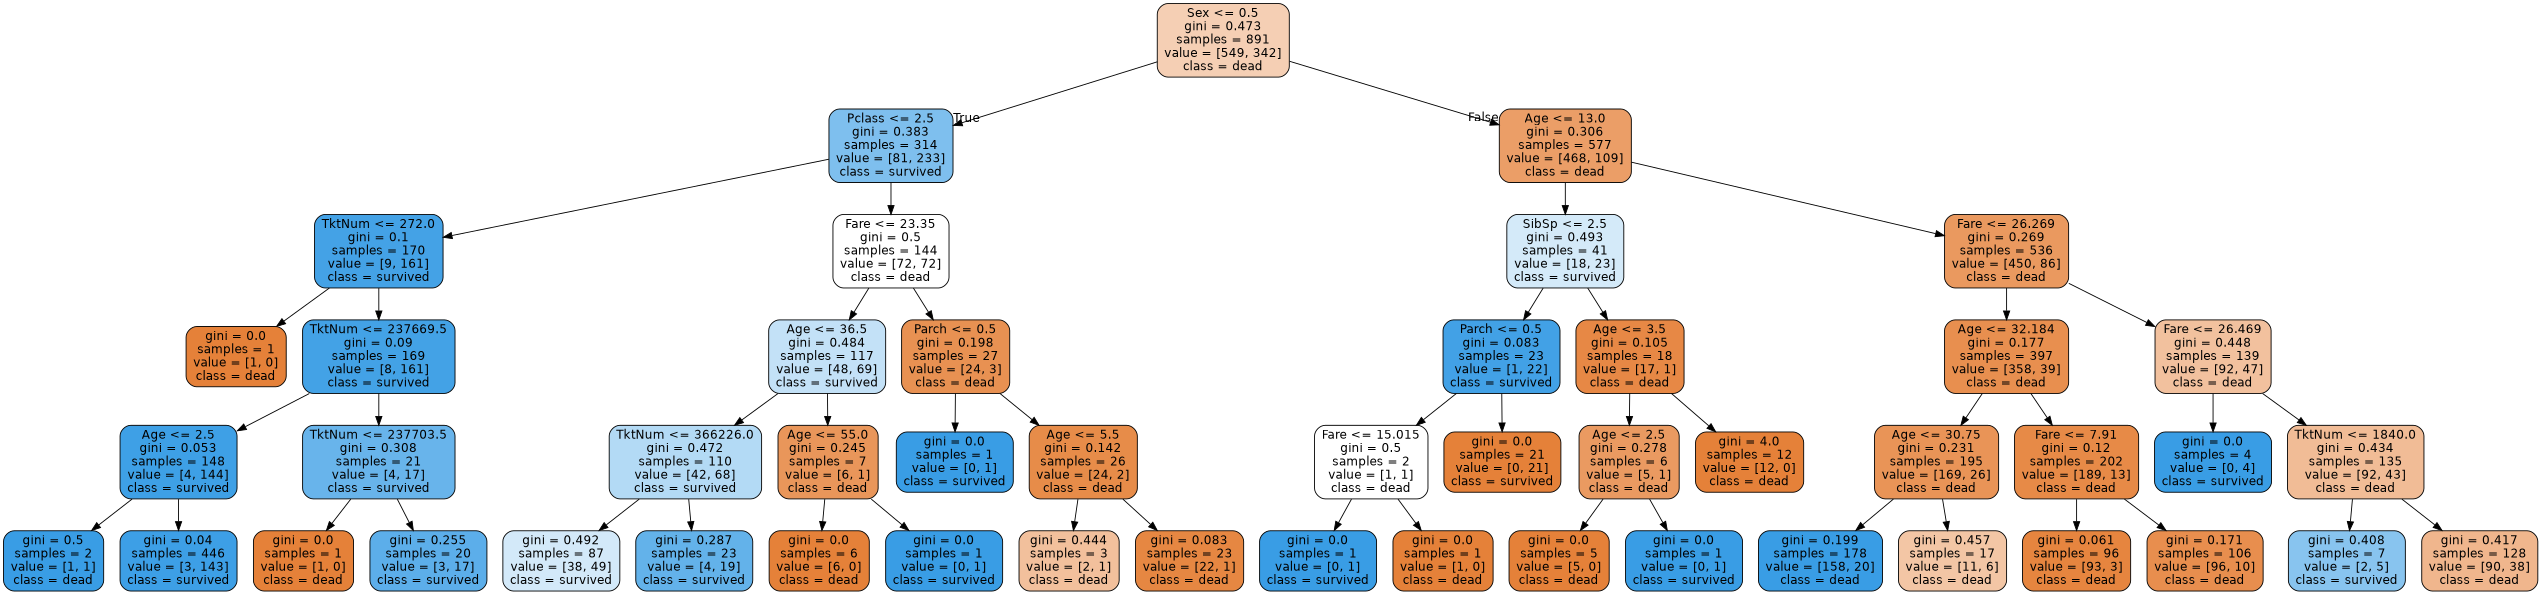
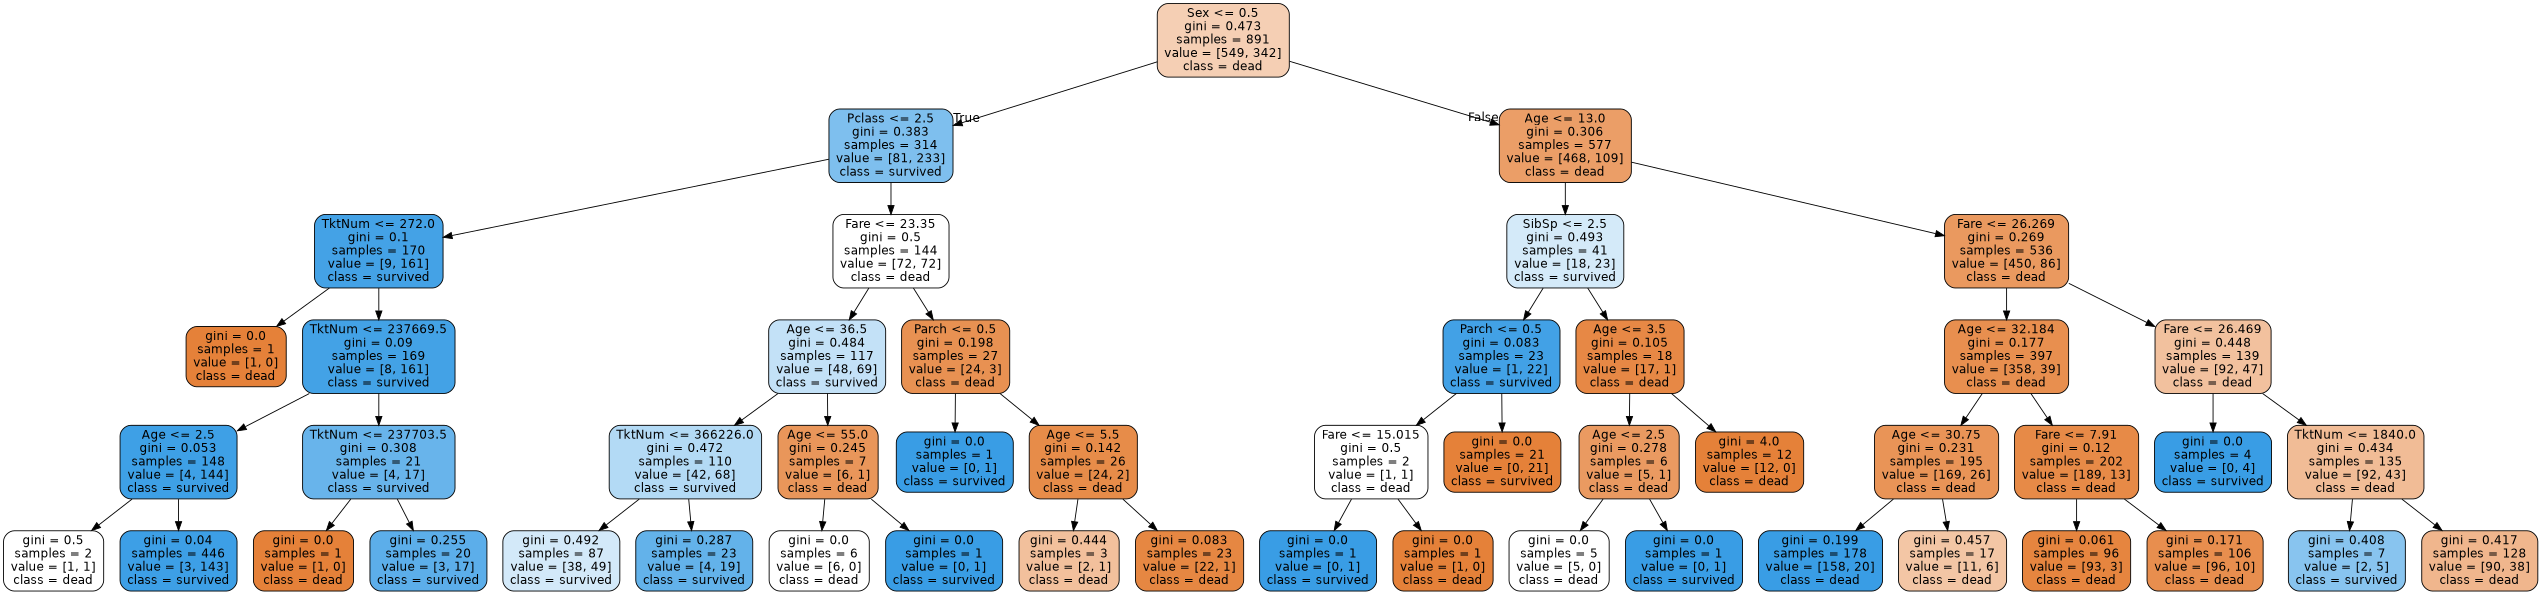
node "gini = 0.5 samples = 2 value = [1, 1] class = dead": fillcolor #399de5 -> #ffffff
node "gini = 0.0 samples = 6 value = [6, 0] class = dead": fillcolor #e58139 -> #ffffff
node "gini = 0.0 samples = 5 value = [5, 0] class = dead": fillcolor #e58139 -> #ffffff
